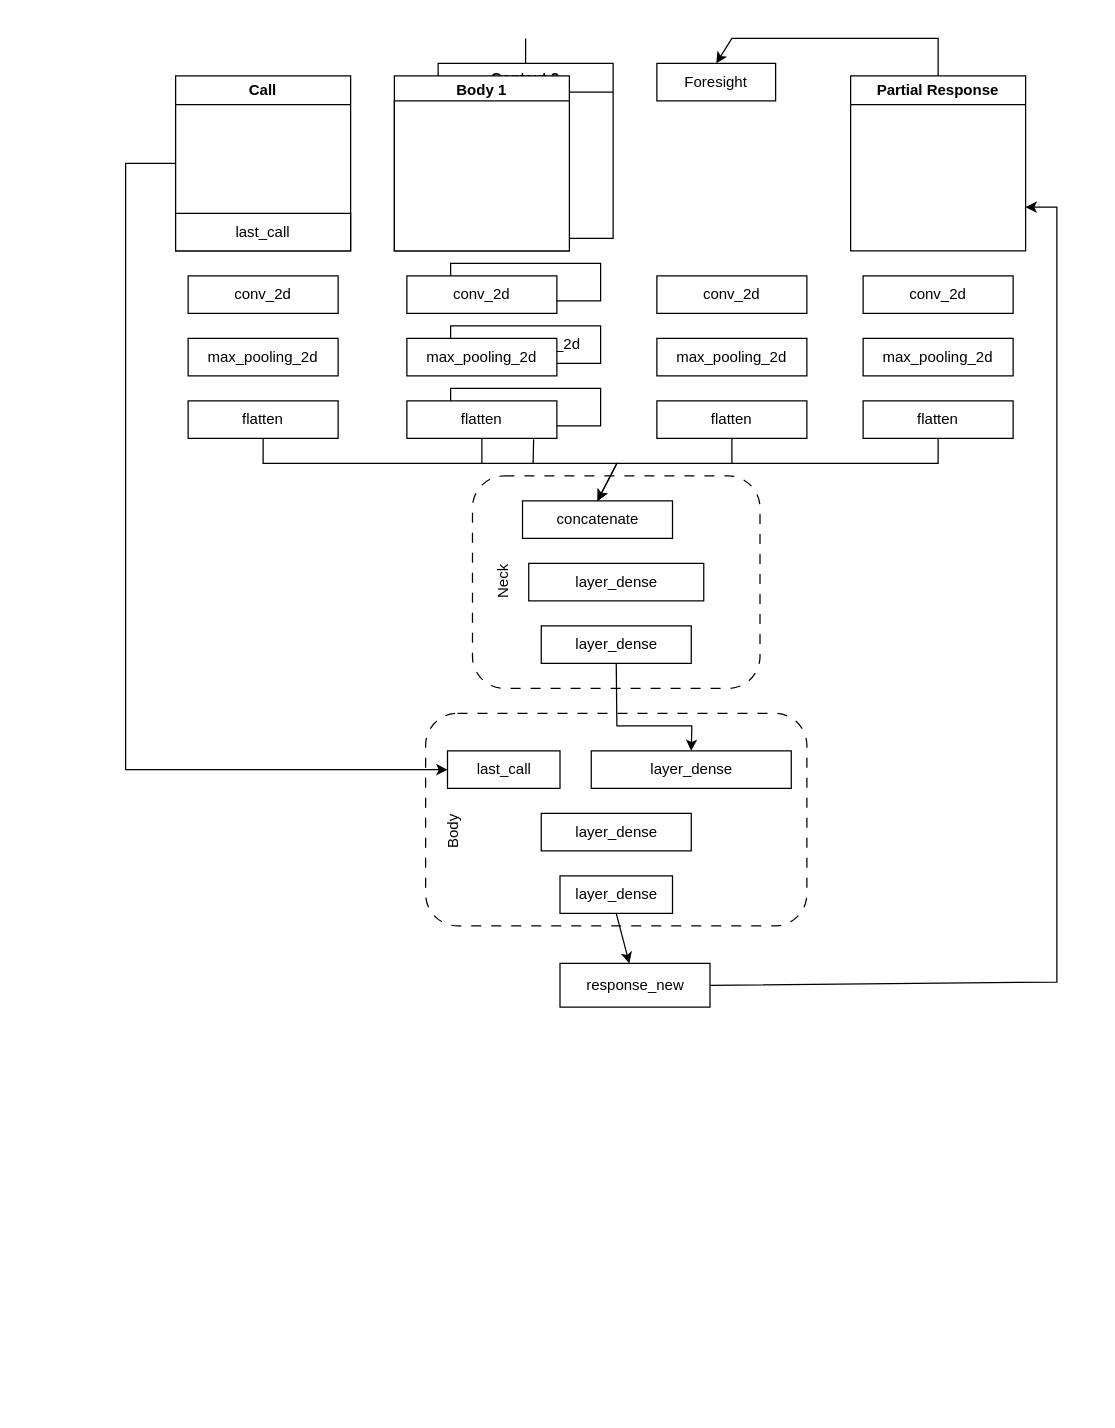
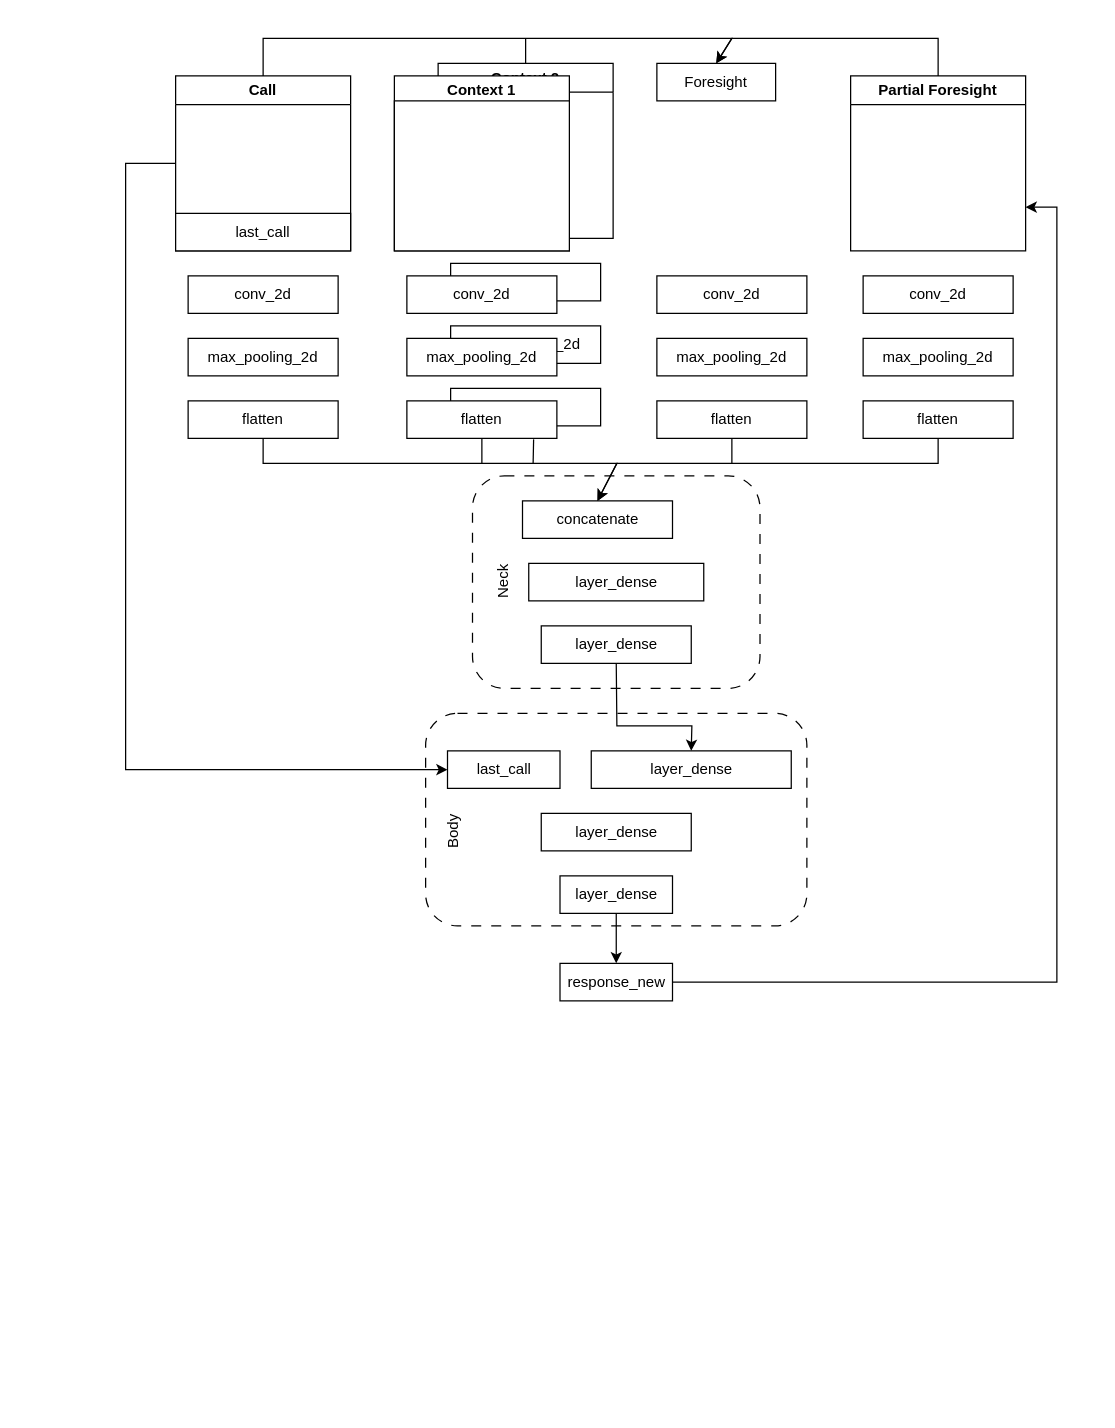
edge "Call" -> "Foresight": added
node "Body 1": label "Body 1" -> "Context 1"
node "Partial Response": label "Partial Response" -> "Partial Foresight"
node "response_new": size 150x44 -> 113x38
